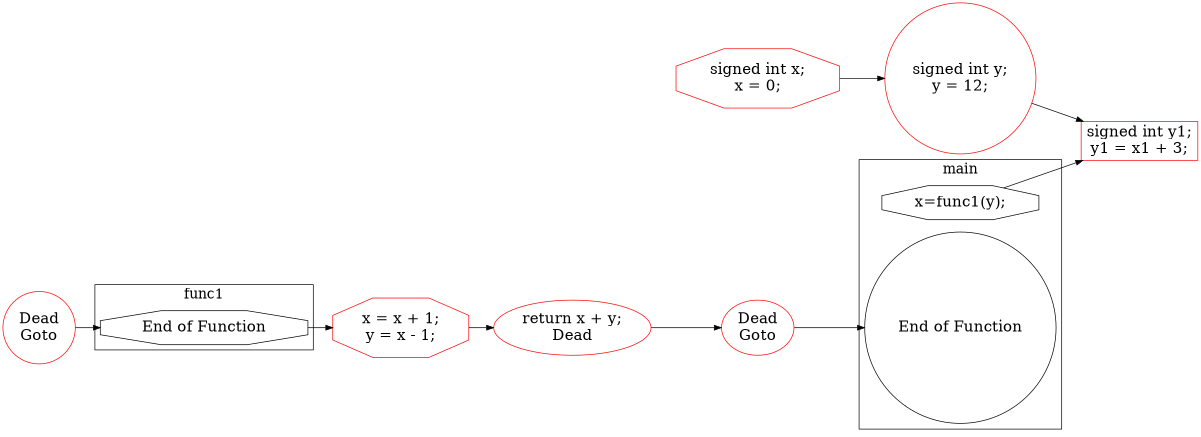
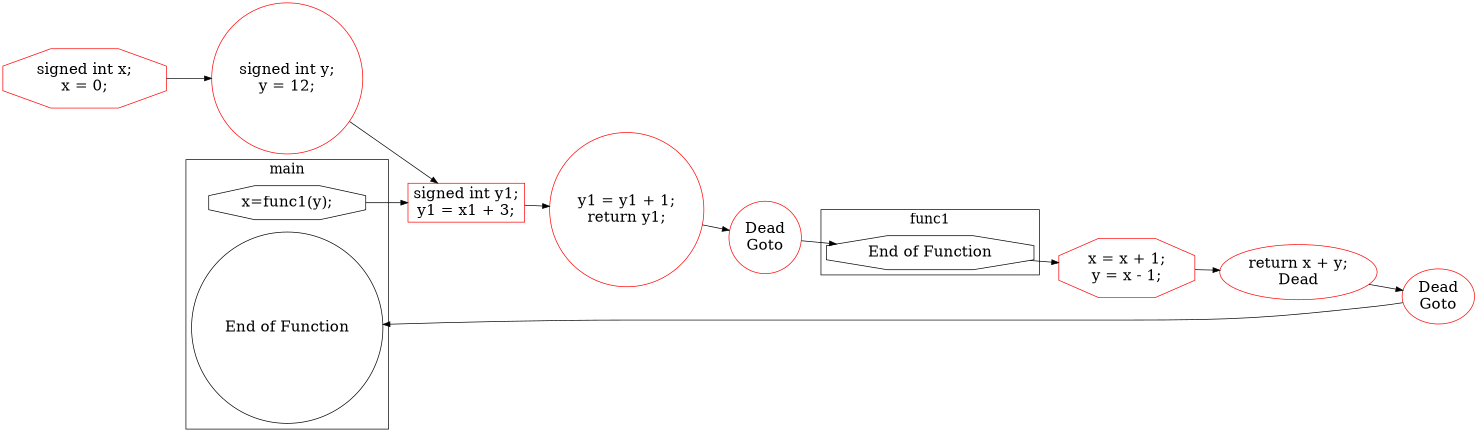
node "y1 = y1 + 1; return y1;": added
